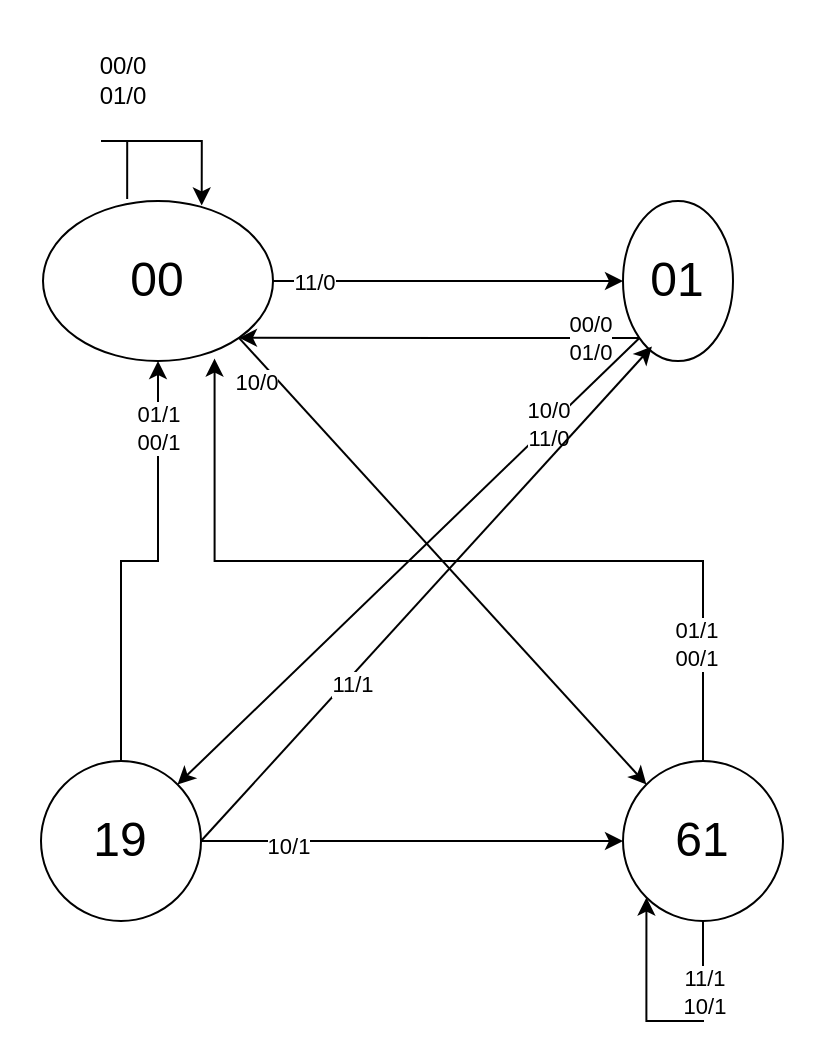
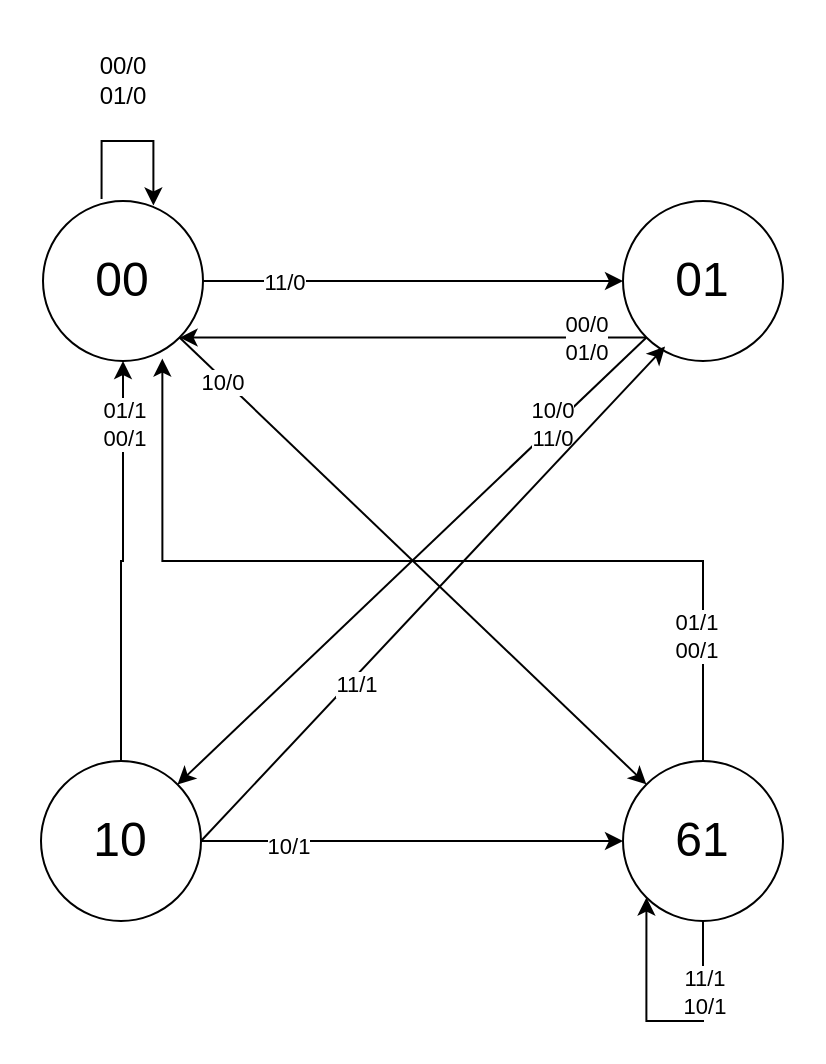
node "00": size 230x160 -> 160x160
node "01": size 110x160 -> 160x160
node "19": label "19" -> "10"
